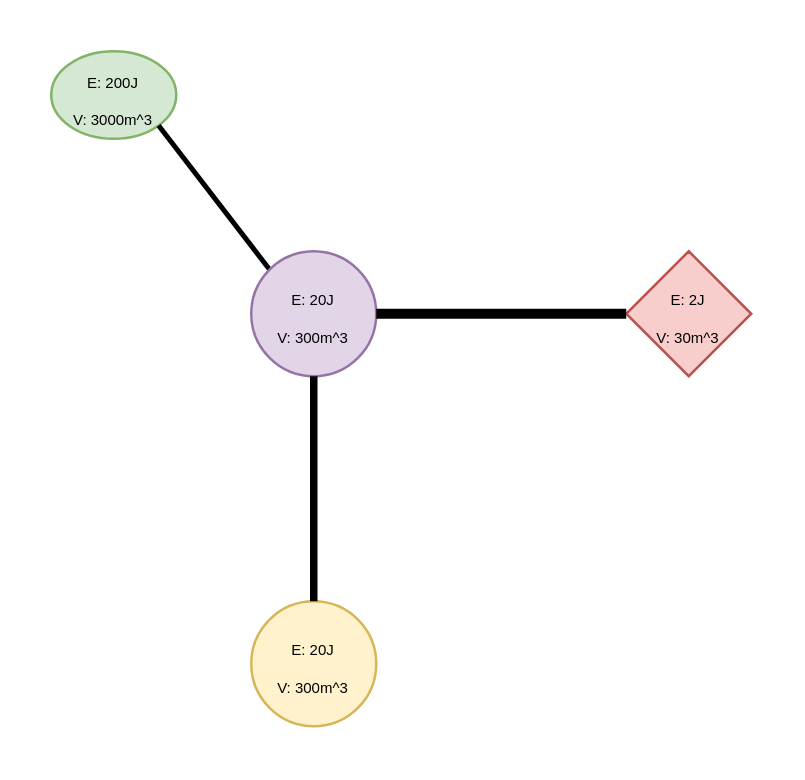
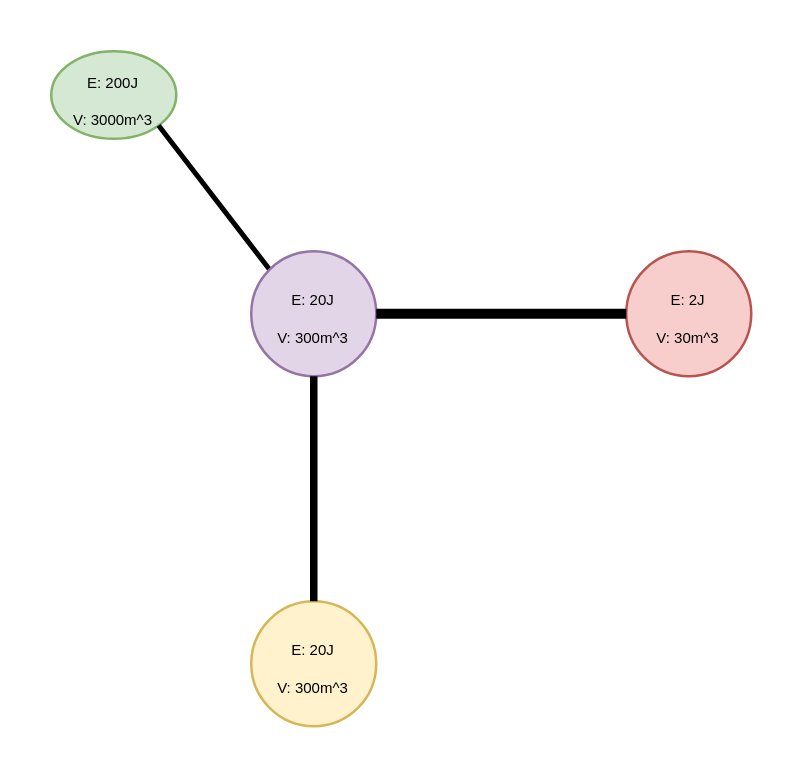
node "E: 2J V: 30m^3": shape diamond -> ellipse
